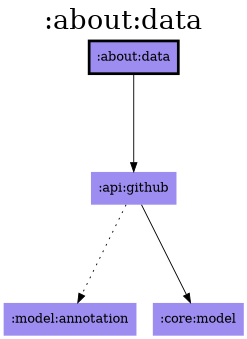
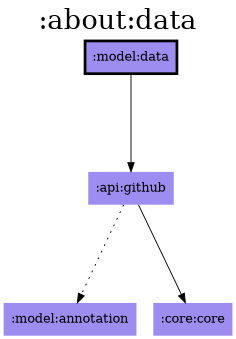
node ":about:data": label ":about:data" -> ":model:data"
node ":core:model": label ":core:model" -> ":core:core"
